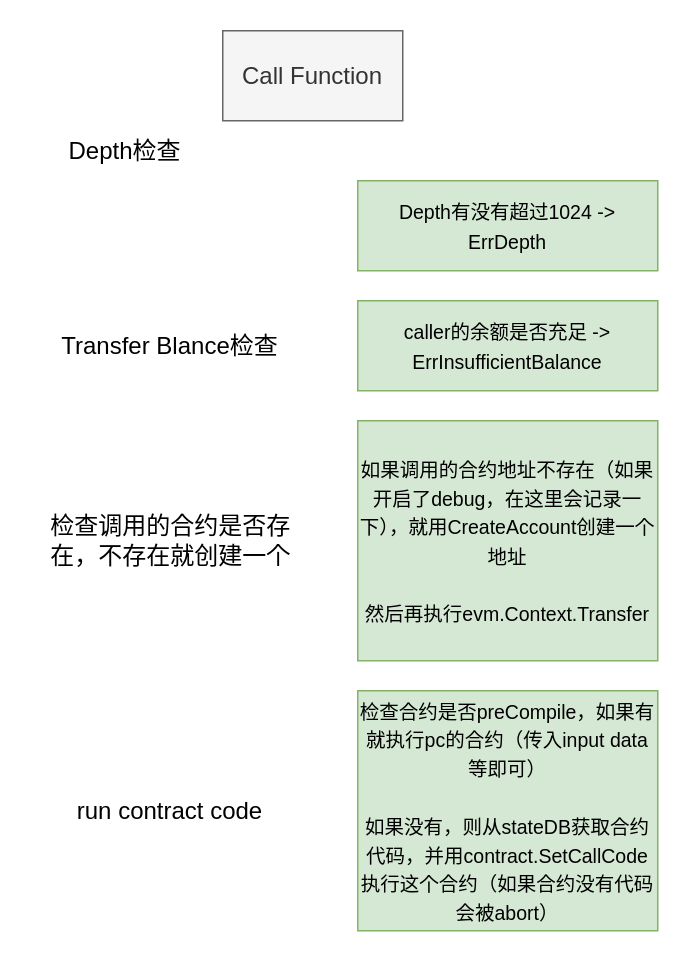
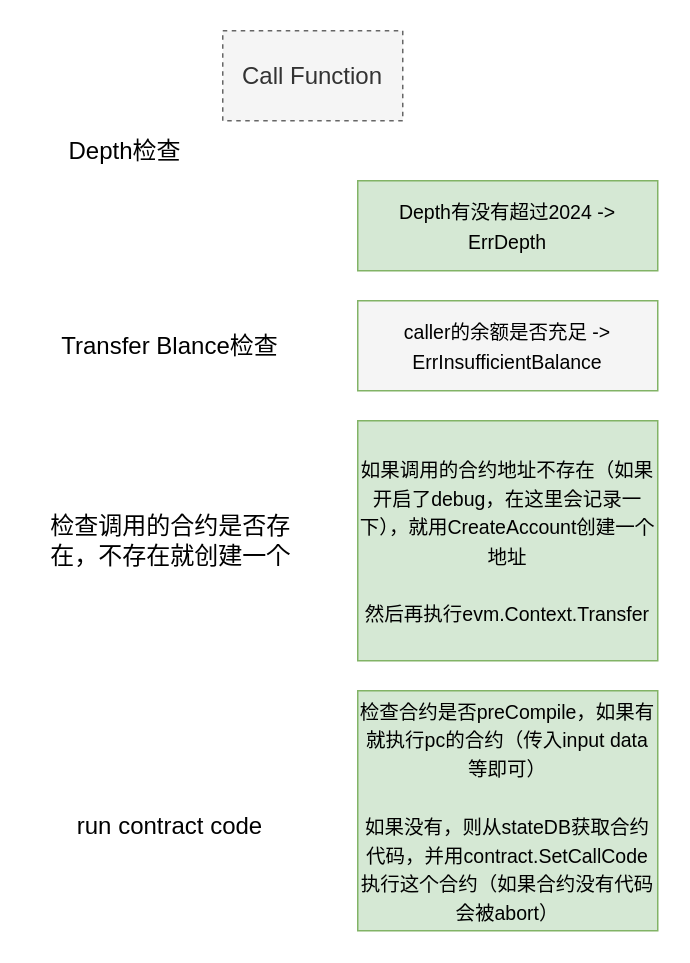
node "Call Function": style solid -> dashed
node "Depth有没有超过1024 -> ErrDepth": label "Depth有没有超过1024 -> ErrDepth" -> "Depth有没有超过2024 -> ErrDepth"
node "caller的余额是否充足 -> ErrInsufficientBalance": fillcolor #d5e8d4 -> #f5f5f5
node "run contract code": moved (170, 811) -> (170, 826)
